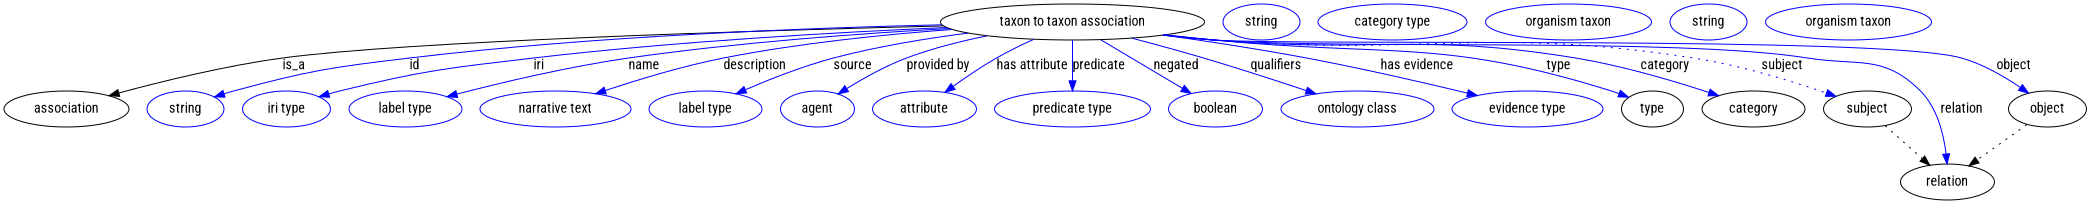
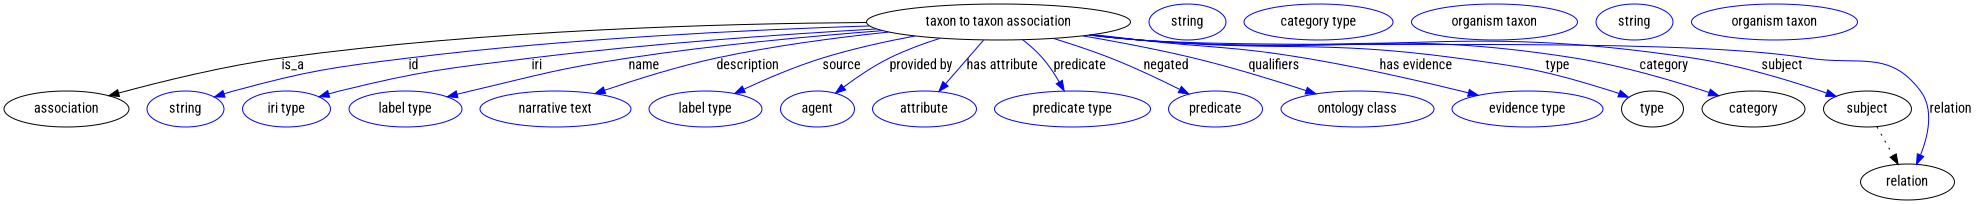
edge "taxon to taxon association" -> "subject": style dotted -> solid
node "boolean": label "boolean" -> "predicate"
node "object": removed
